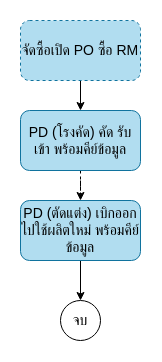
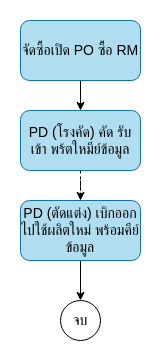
node "จัดซื้อเปิด PO ซื้อ RM": style dashed -> solid
node "PD (โรงคัด) คัด รับเข้า พร้อมคีย์ข้อมูล": label "PD (โรงคัด) คัด รับเข้า พร้อมคีย์ข้อมูล" -> "PD (โรงคัด) คัด รับเข้า พร้ตใหมีย์ข้อมูล"
